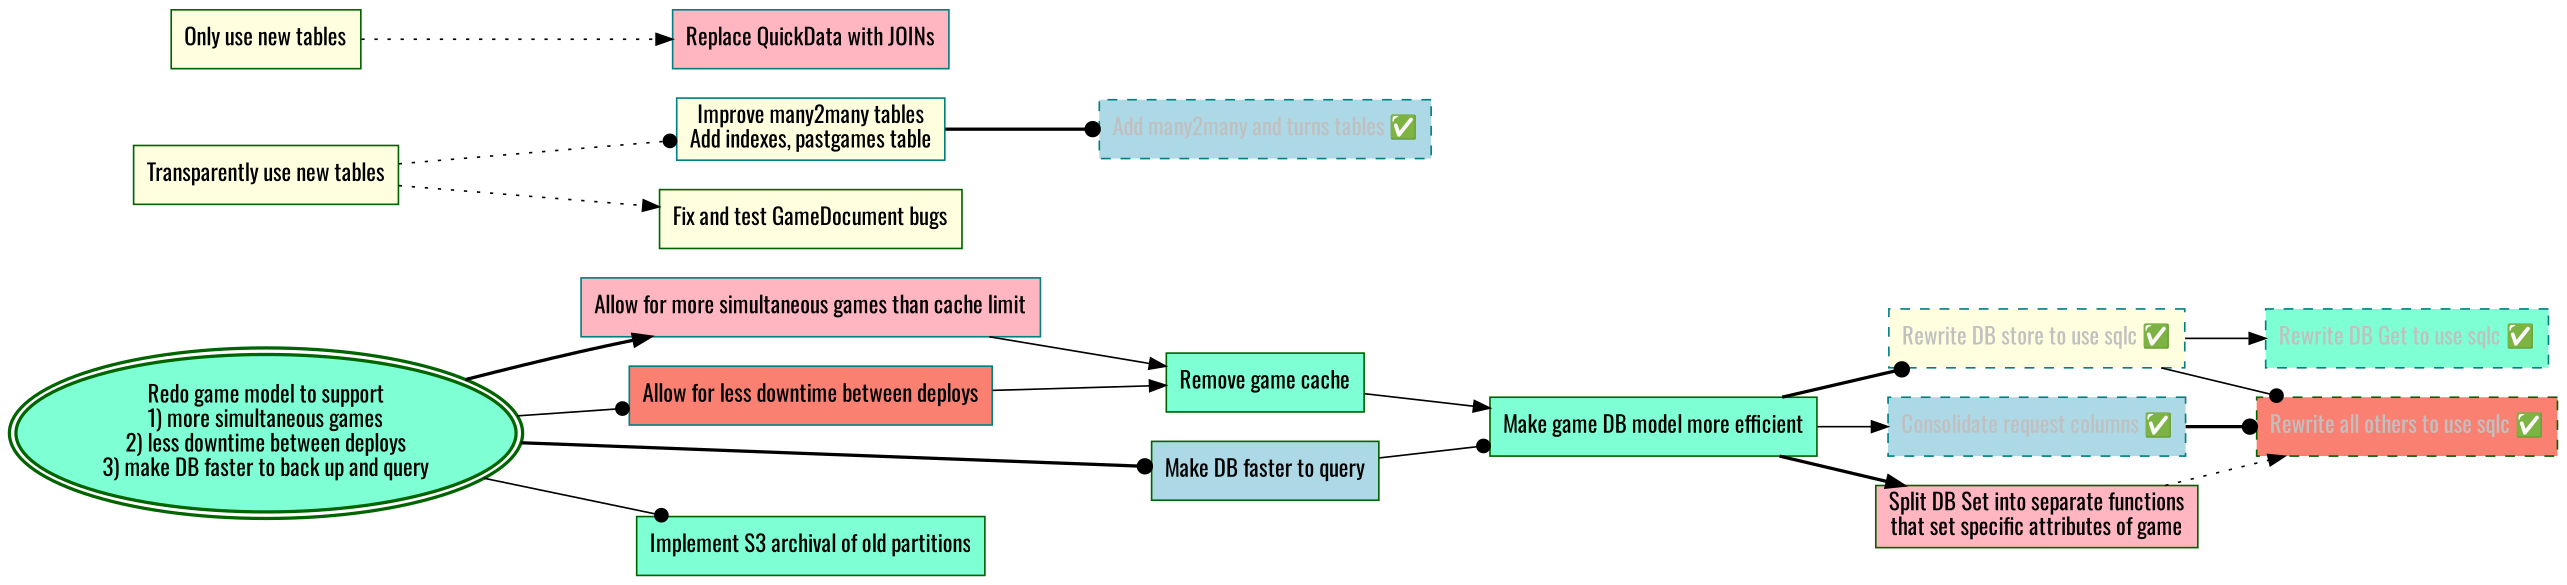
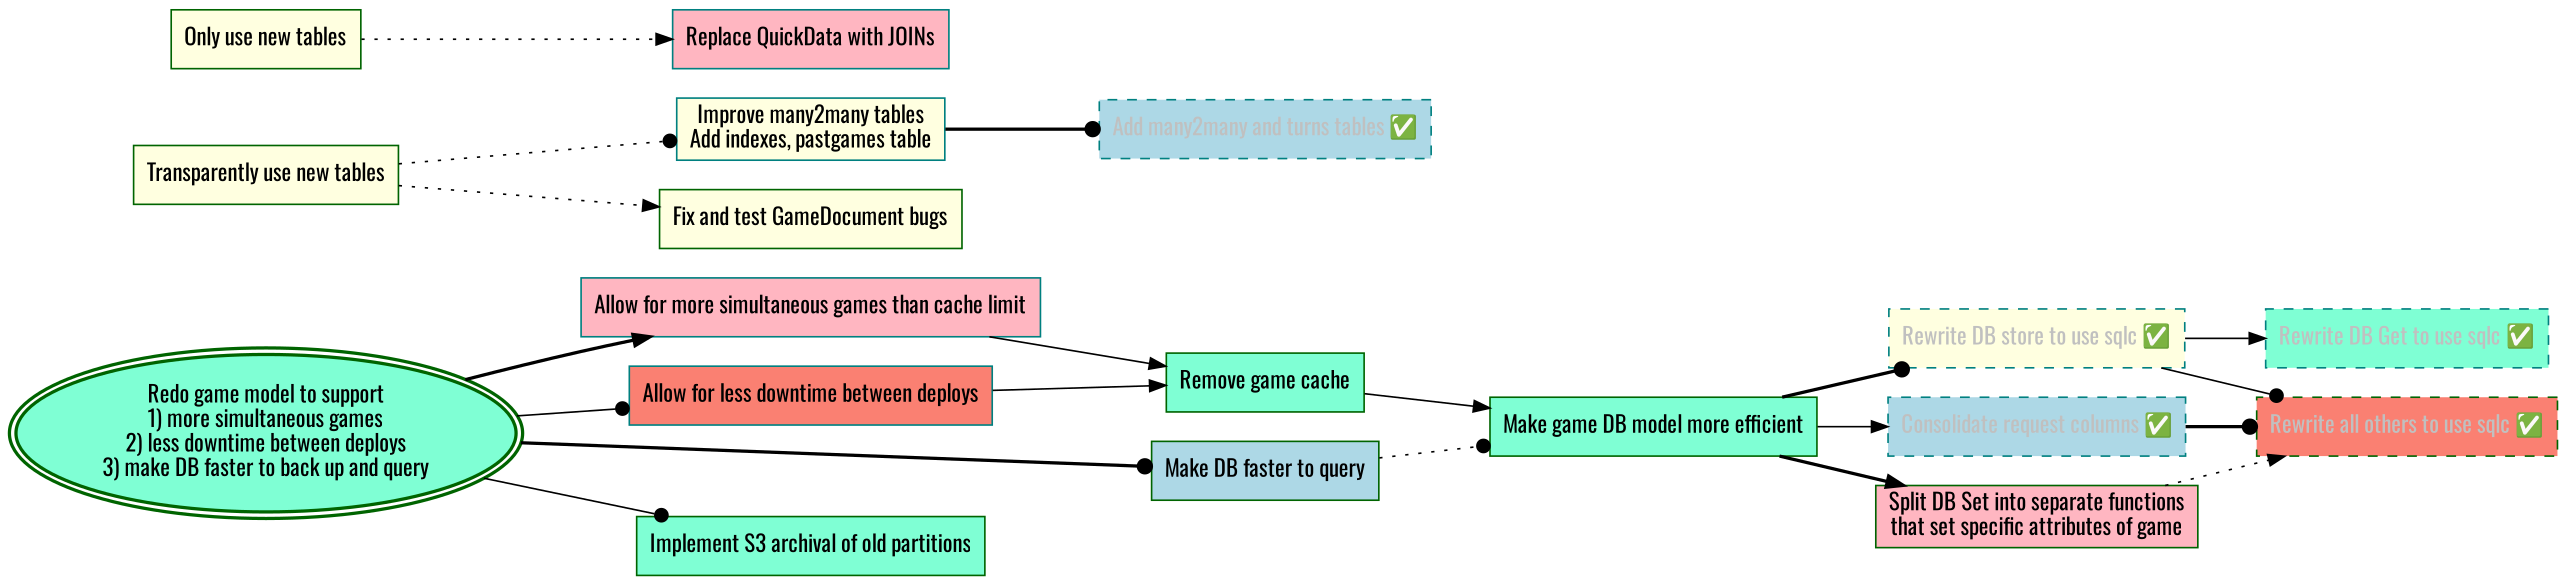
edge "Make DB faster to query" -> "Make game DB model more efficient": style solid -> dotted
